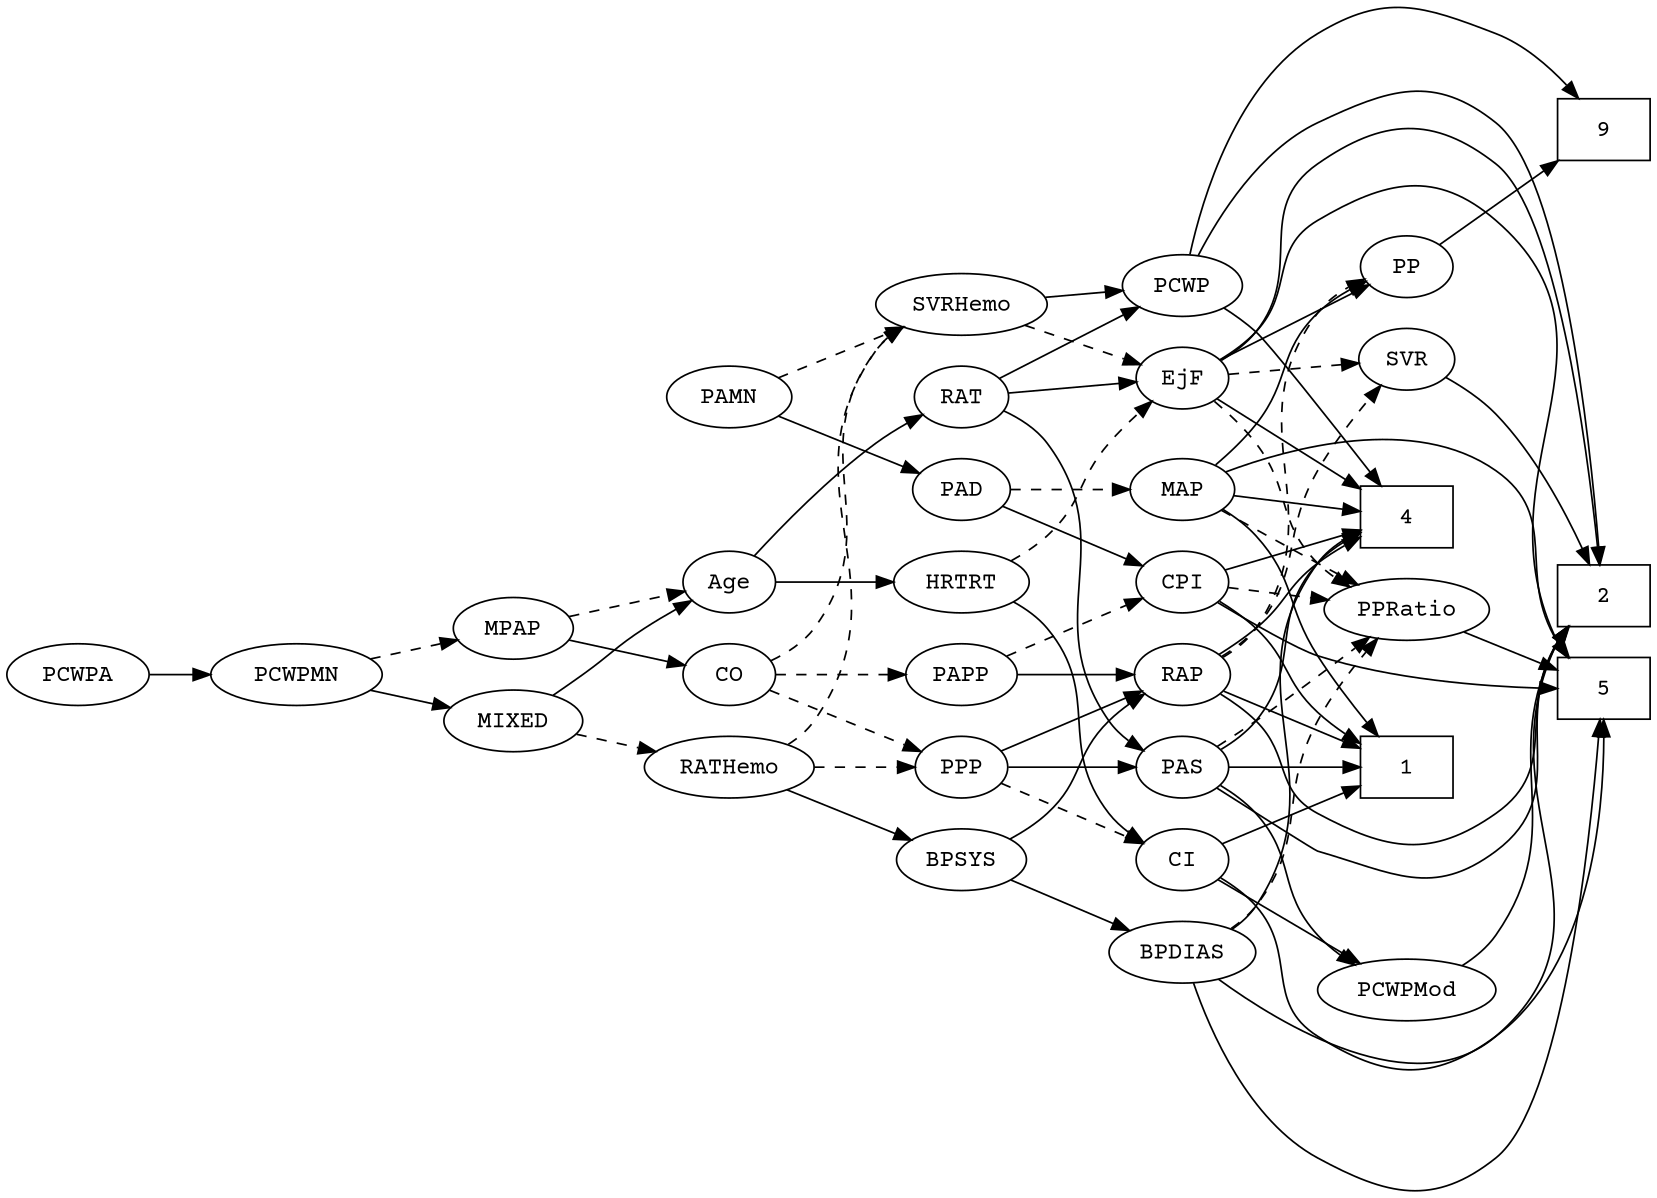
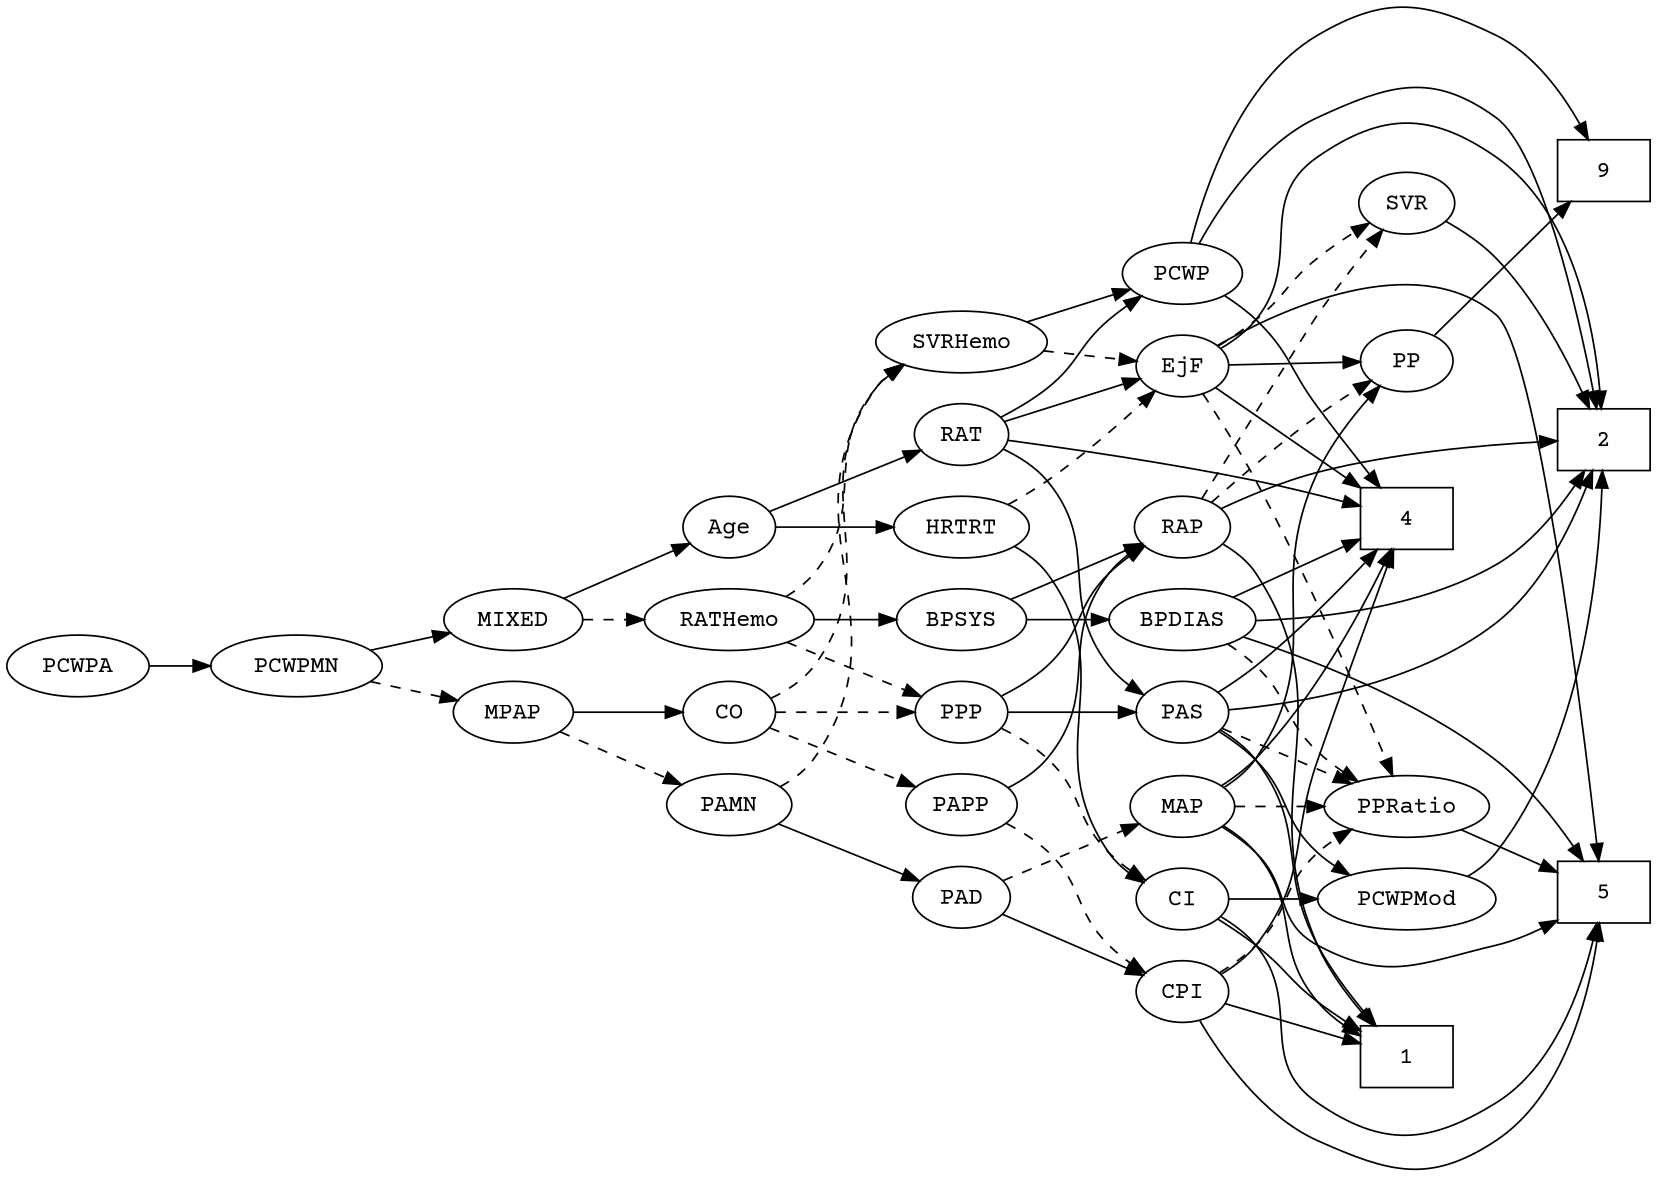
edge "RAP" -> "4": now "RAT" -> "4"
edge "MPAP" -> "Age": now "MPAP" -> "PAMN"
